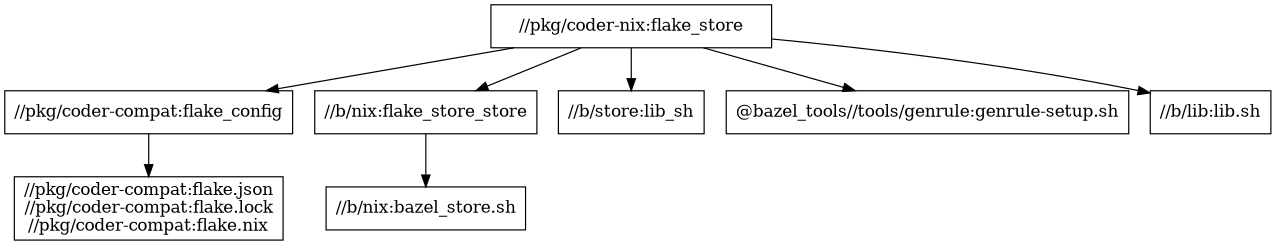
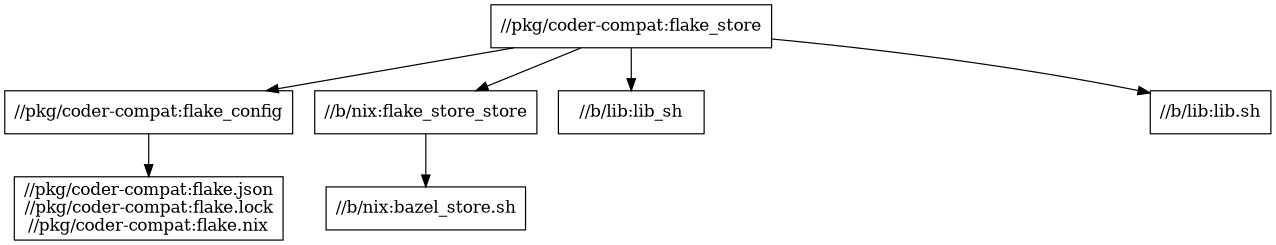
node "//pkg/coder-nix:flake_store": label "//pkg/coder-nix:flake_store" -> "//pkg/coder-compat:flake_store"
node "//b/store:lib_sh": label "//b/store:lib_sh" -> "//b/lib:lib_sh"
node "@bazel_tools//tools/genrule:genrule-setup.sh": removed
